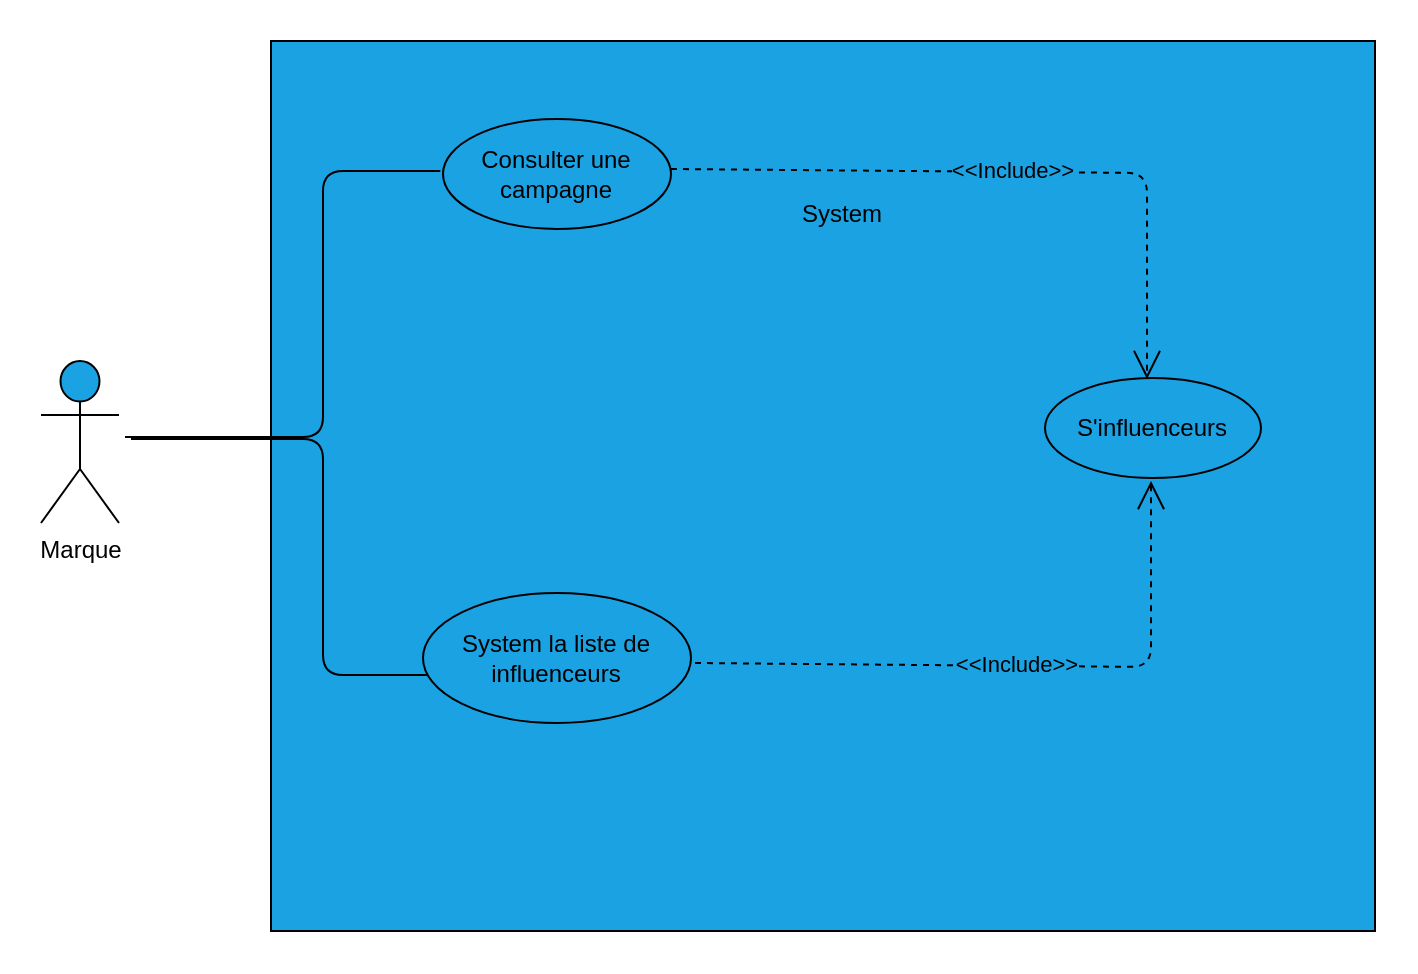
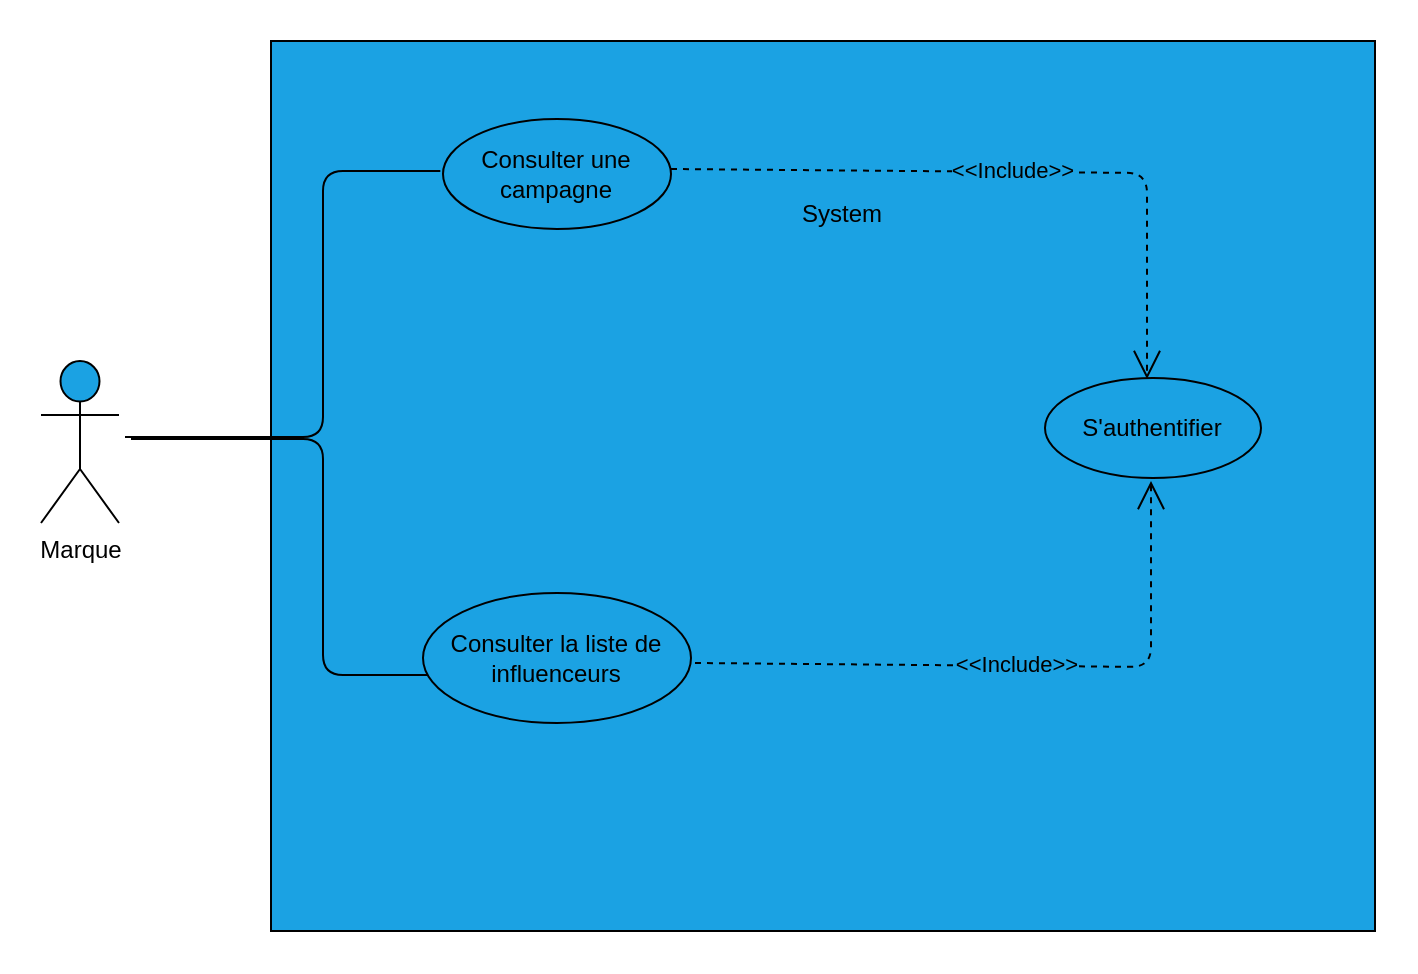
node "S'influenceurs": label "S'influenceurs" -> "S'authentifier"
node "System la liste de influenceurs": label "System la liste de influenceurs" -> "Consulter la liste de influenceurs"
